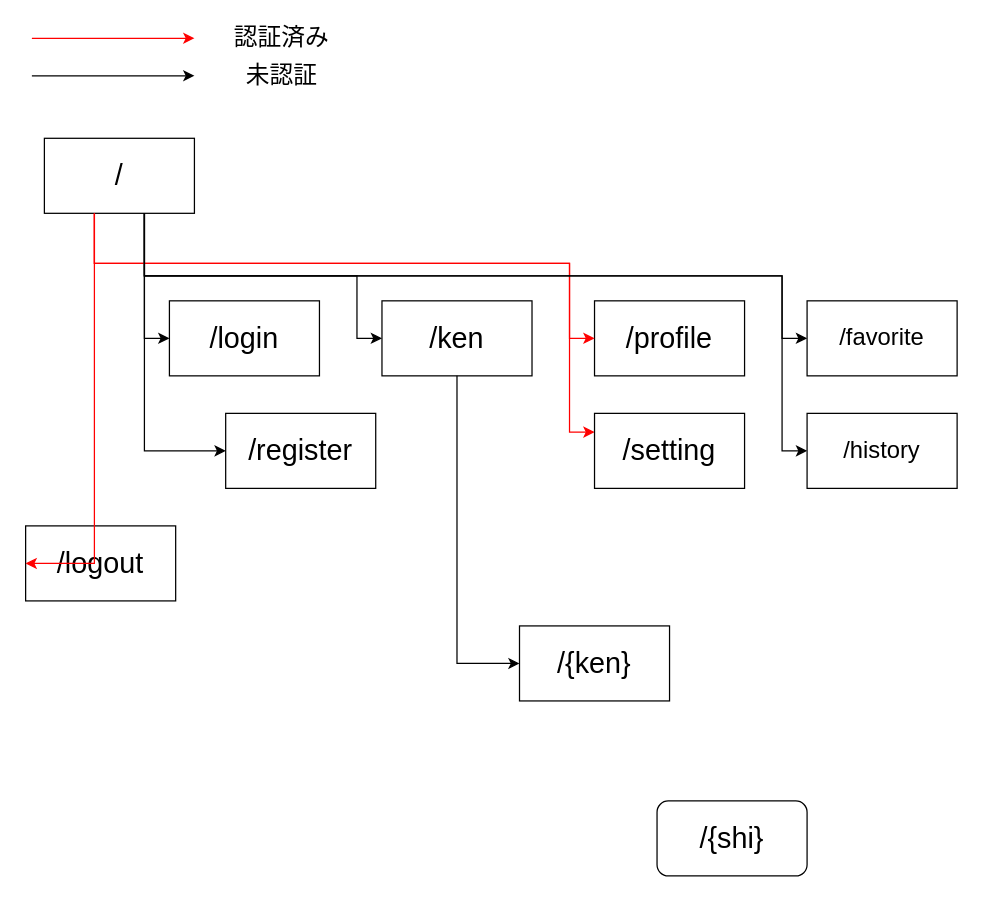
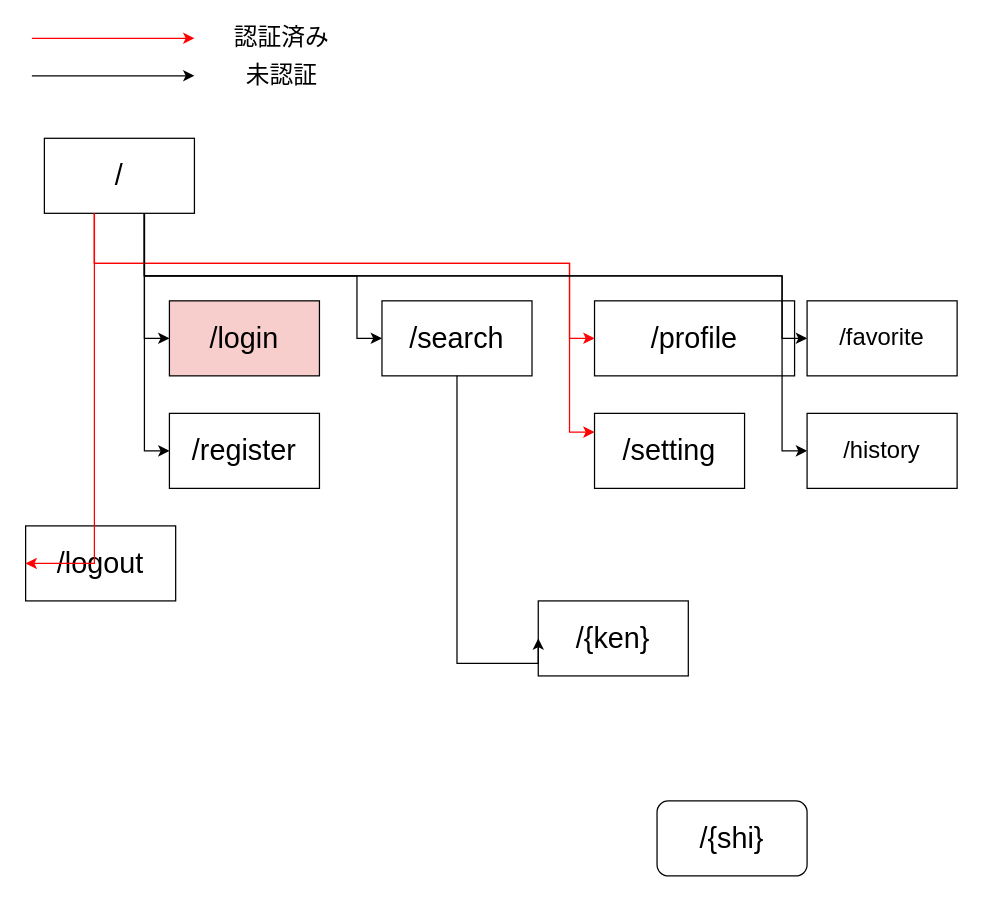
node "/login": fillcolor #ffffff -> #f8cecc
node "/ken": label "/ken" -> "/search"
node "/profile": size 150x75 -> 200x75
node "/register": moved (301, 451) -> (244, 451)
node "/{ken}": moved (594, 663) -> (613, 638)
